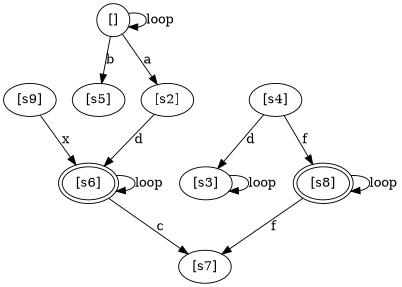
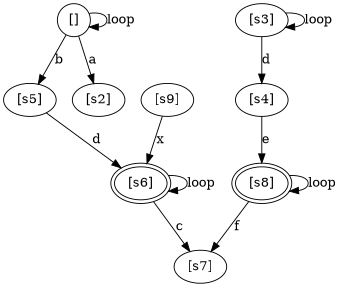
edge "[s2]" -> "[s6]": now "[s5]" -> "[s6]"
edge "[s4]" -> "[s3]": reversed
edge "[s4]" -> "[s8]": label "f" -> "e"
